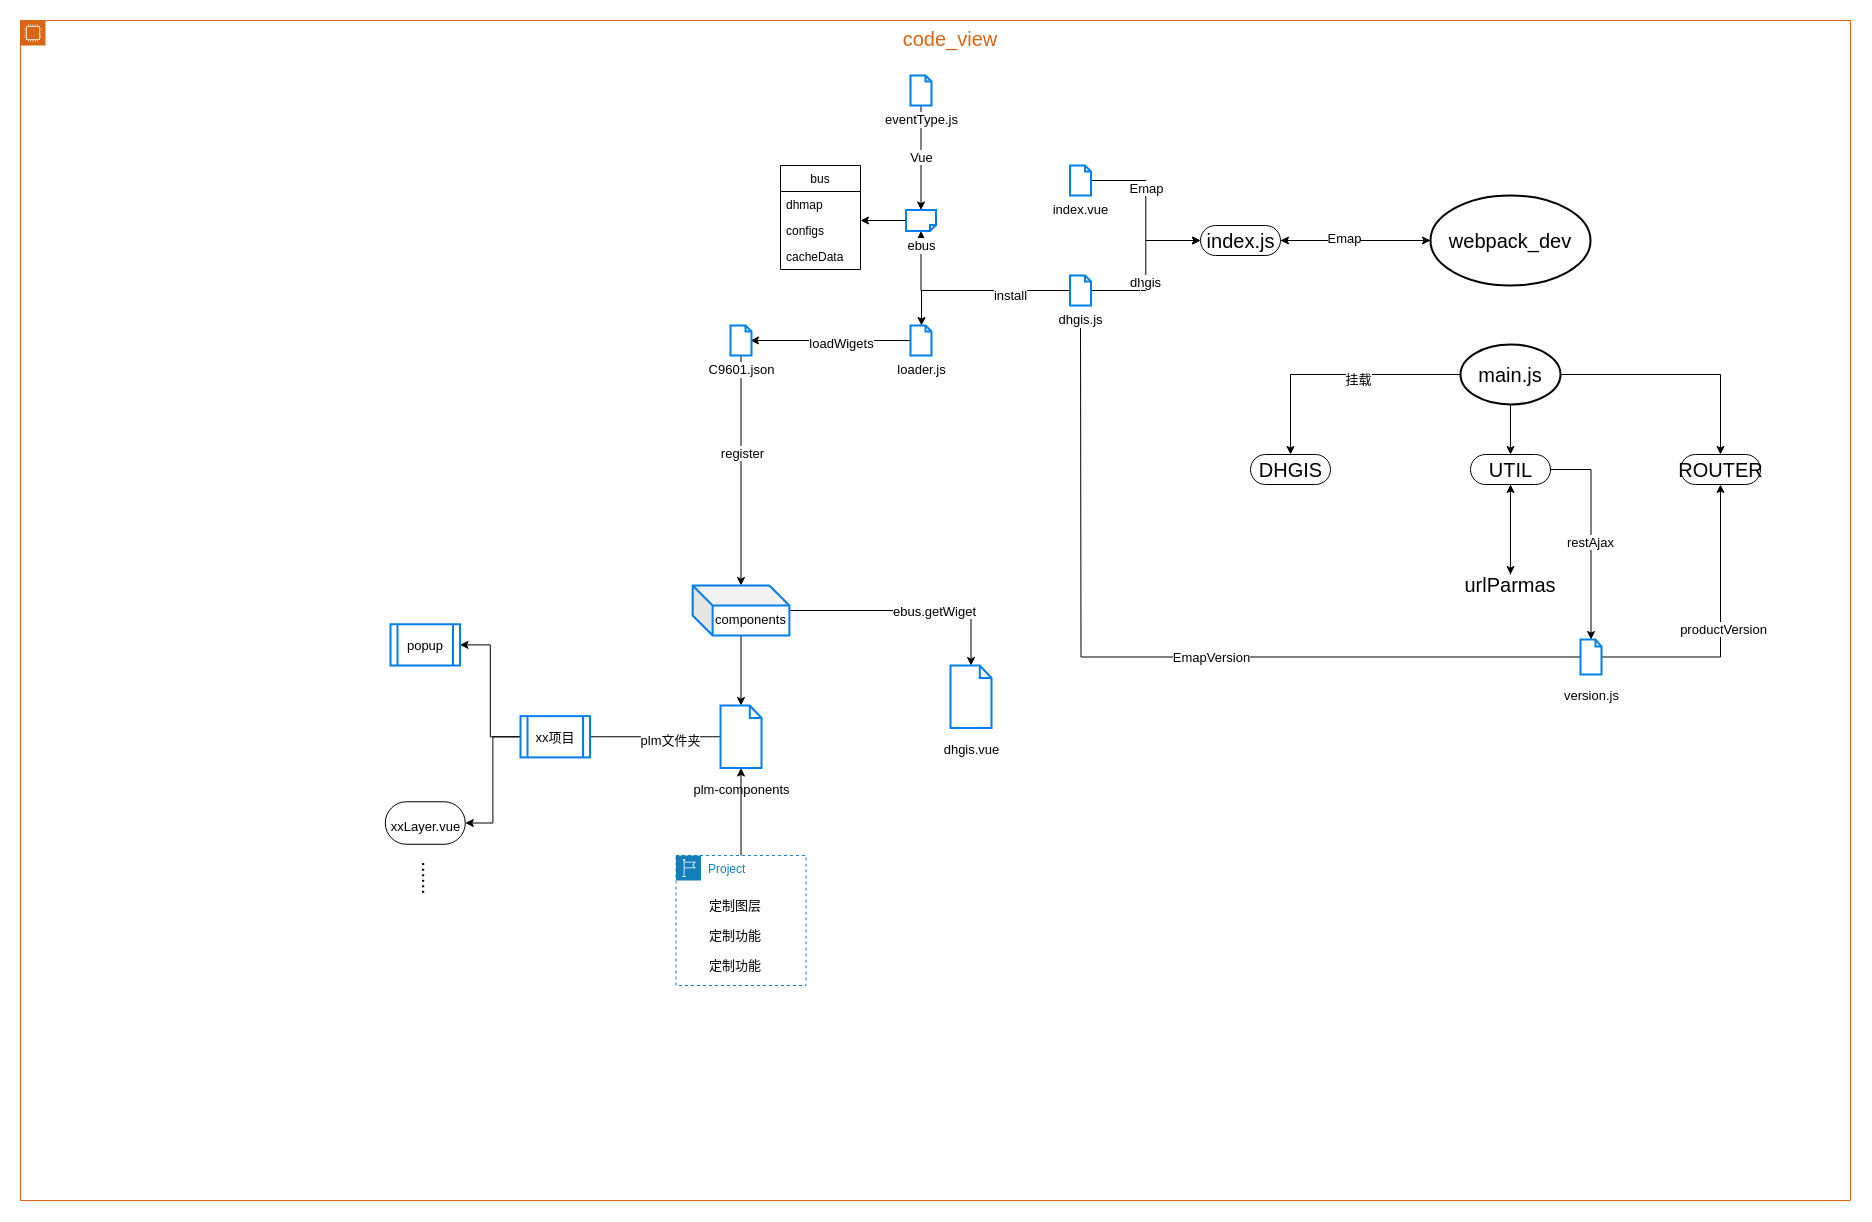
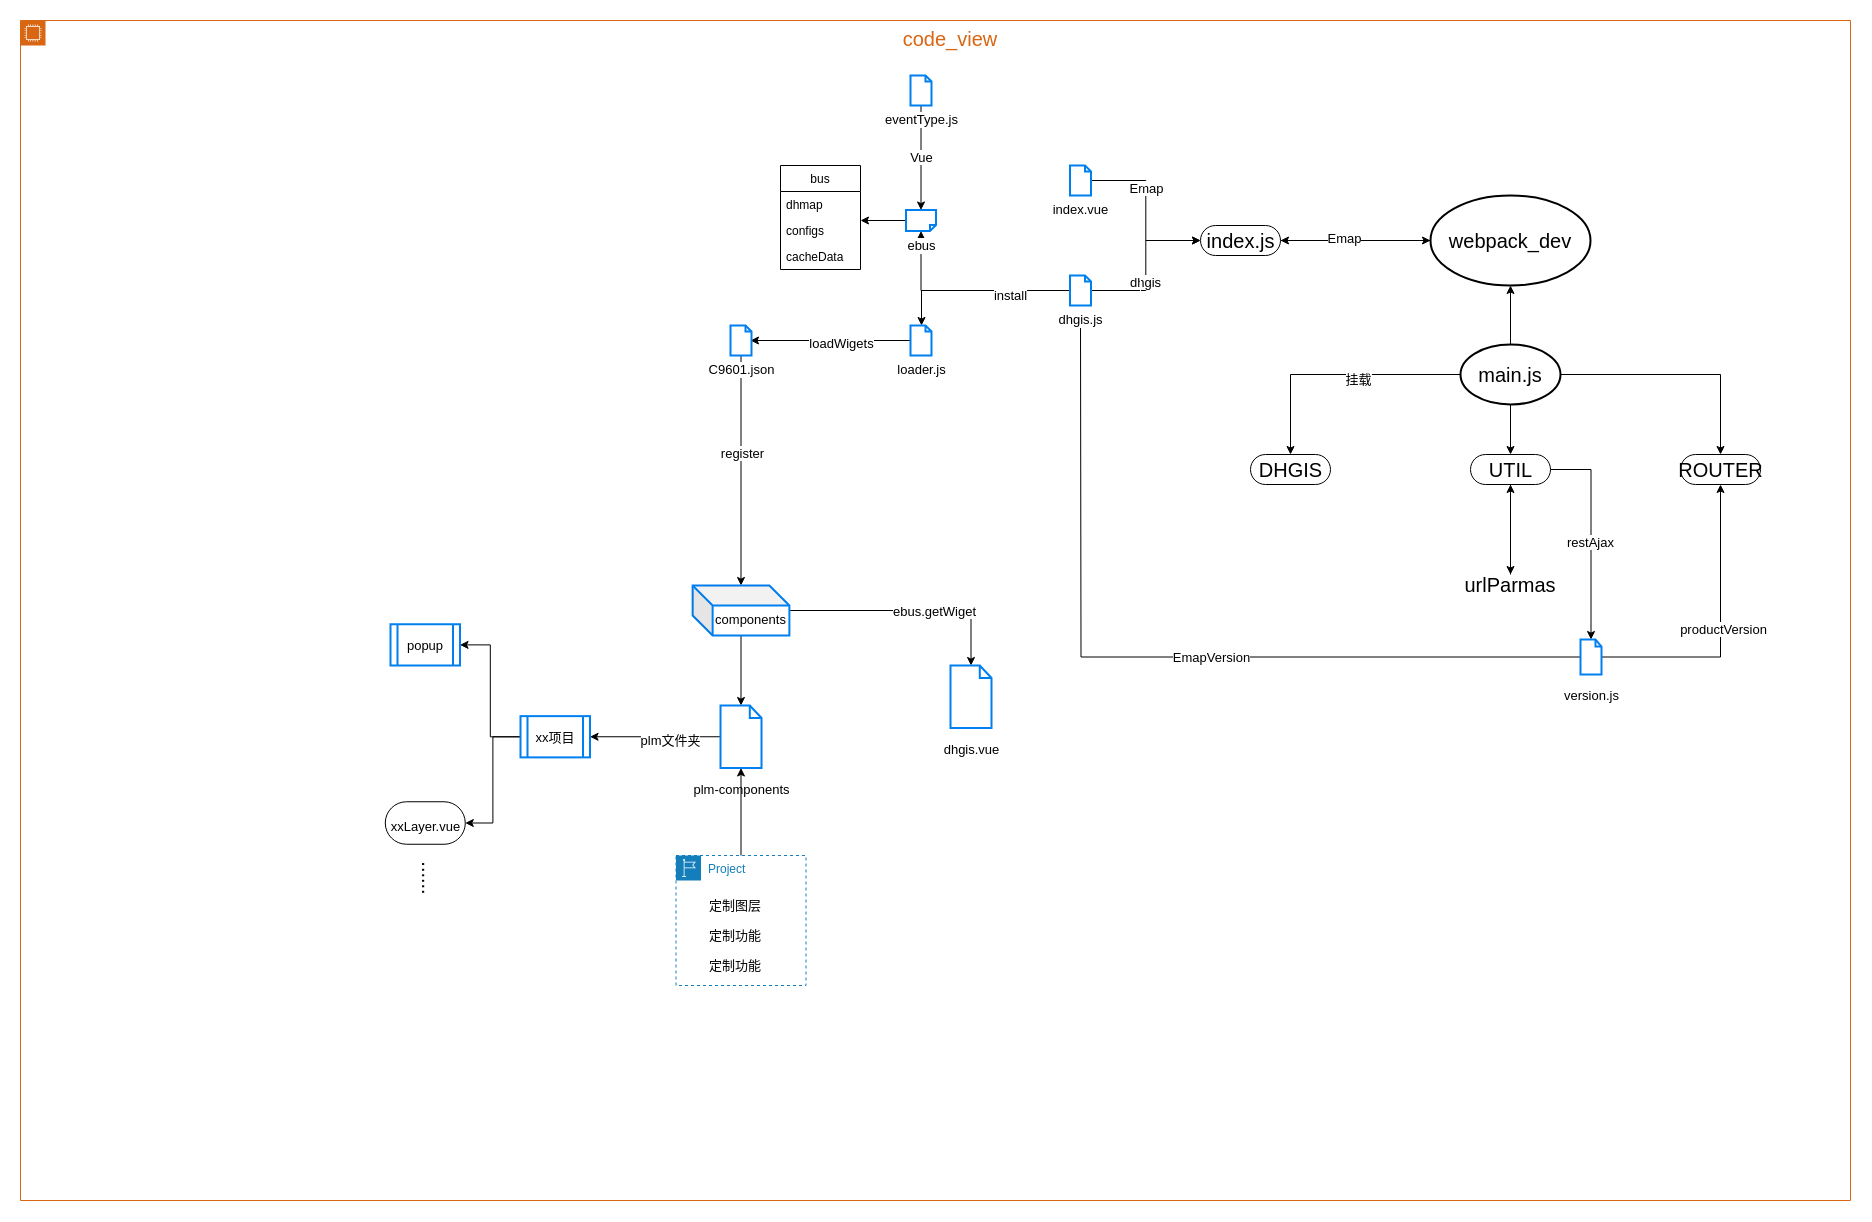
edge "main.js" -> "webpack_dev": added
edge "plm-components" -- "xx项目": arrowhead none -> classic
